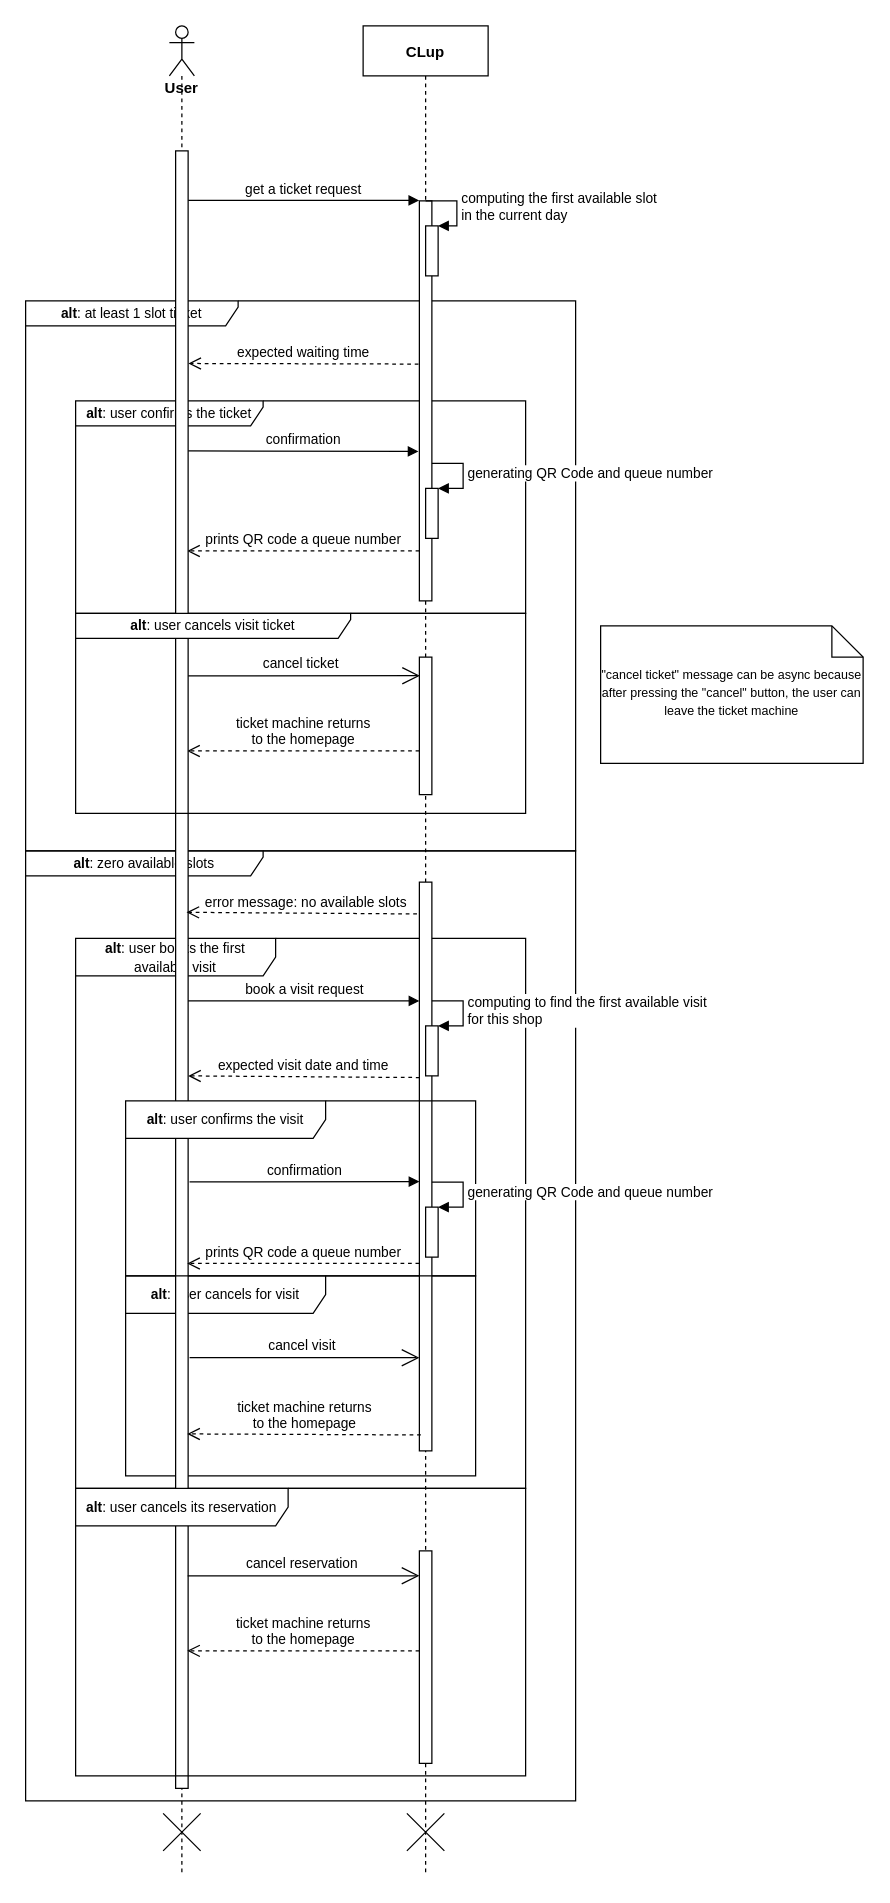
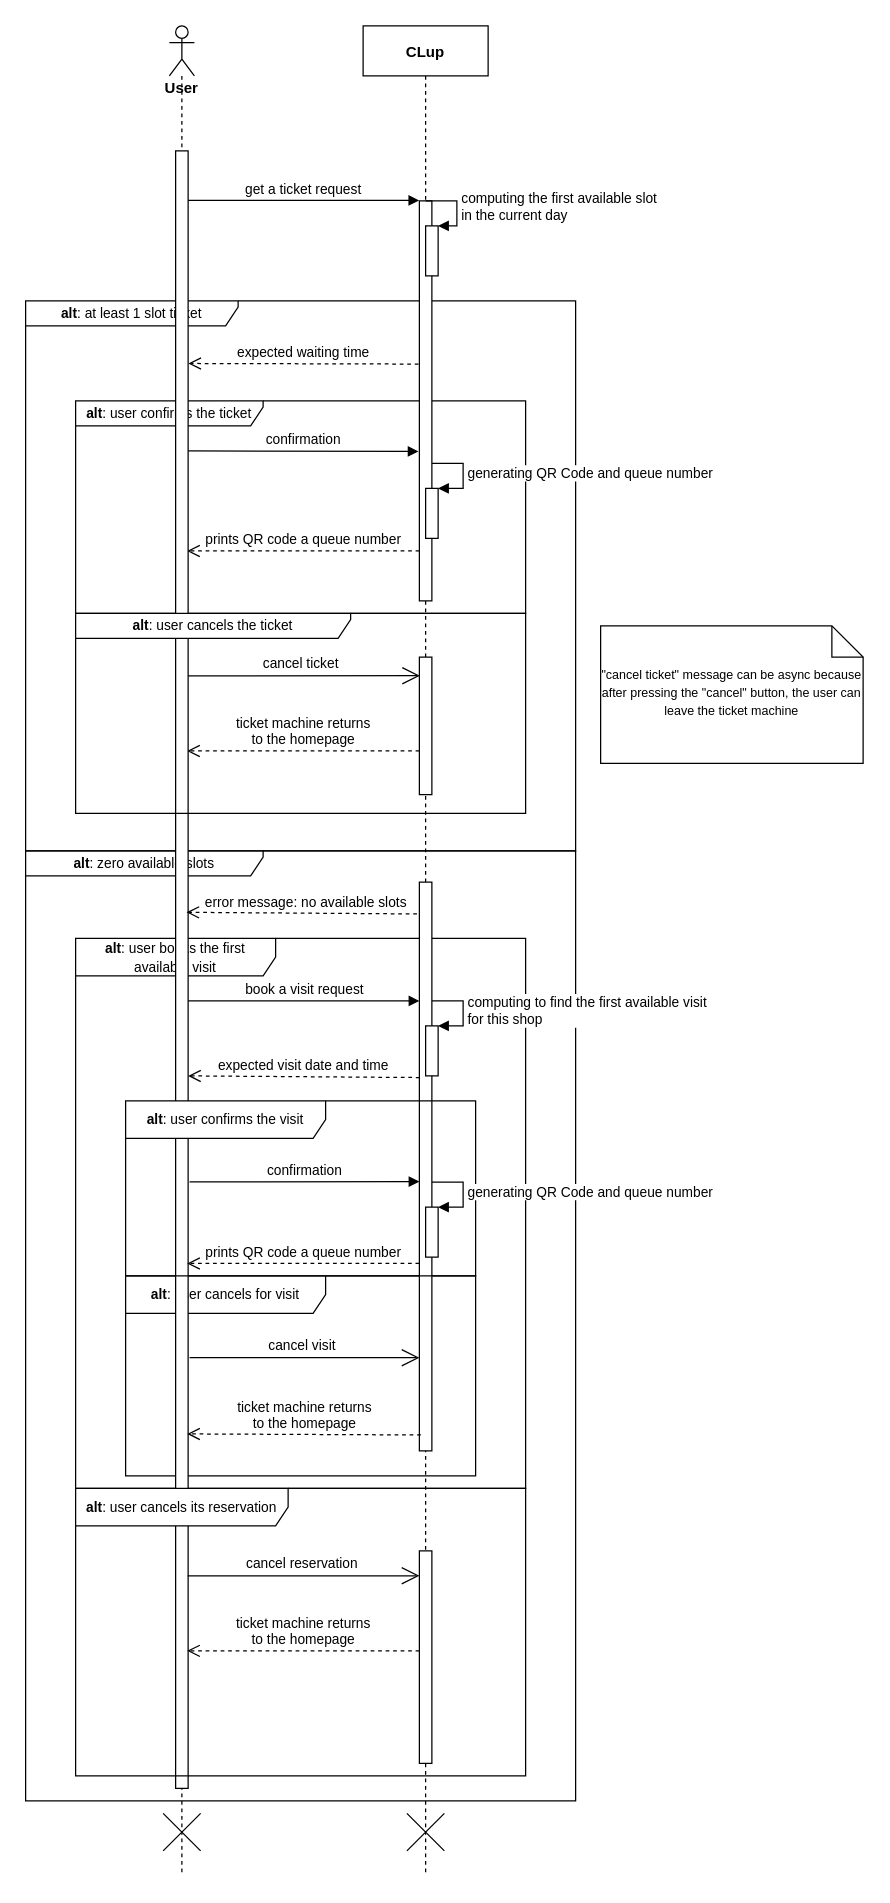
node "alt: user cancels visit ticket": label "alt: user cancels visit ticket" -> "alt: user cancels the ticket"
